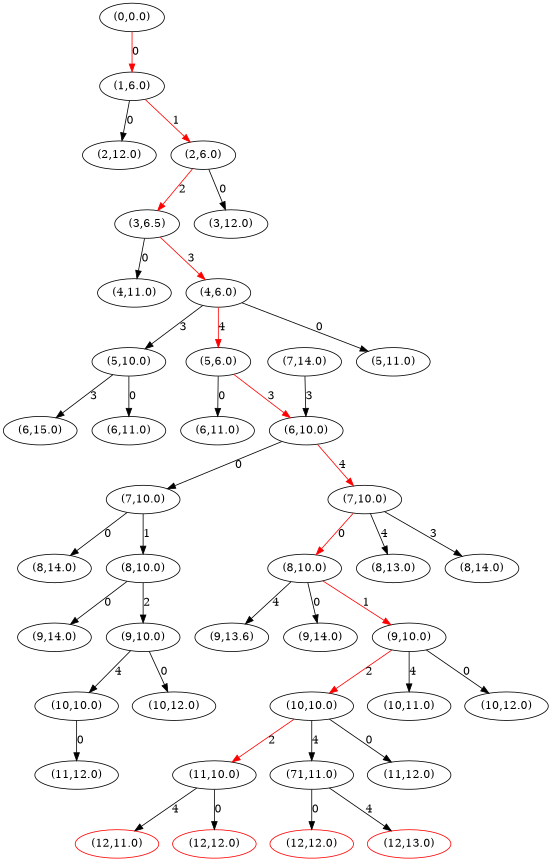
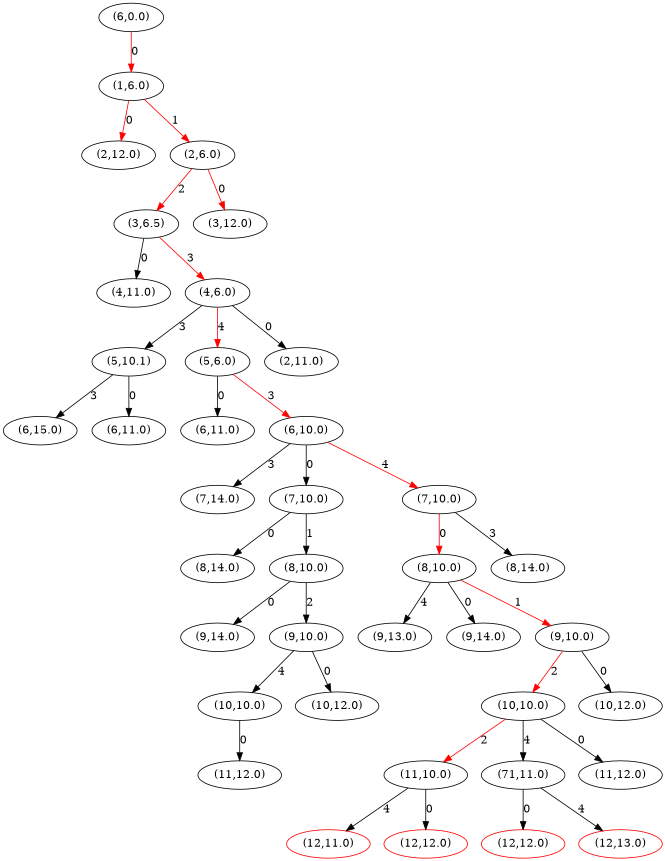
node "(0,0.0)": label "(0,0.0)" -> "(6,0.0)"
edge "(1,6.0)" -> "(2,12.0)": color black -> red
edge "(2,6.0)" -> "(3,12.0)": color black -> red
node "(5,10.0)": label "(5,10.0)" -> "(5,10.1)"
node "(5,11.0)": label "(5,11.0)" -> "(2,11.0)"
edge "(7,14.0)" -> "(6,10.0)": reversed
node "(8,13.0)": removed
node "(9,13.6)": label "(9,13.6)" -> "(9,13.0)"
node "(10,11.0)": removed
